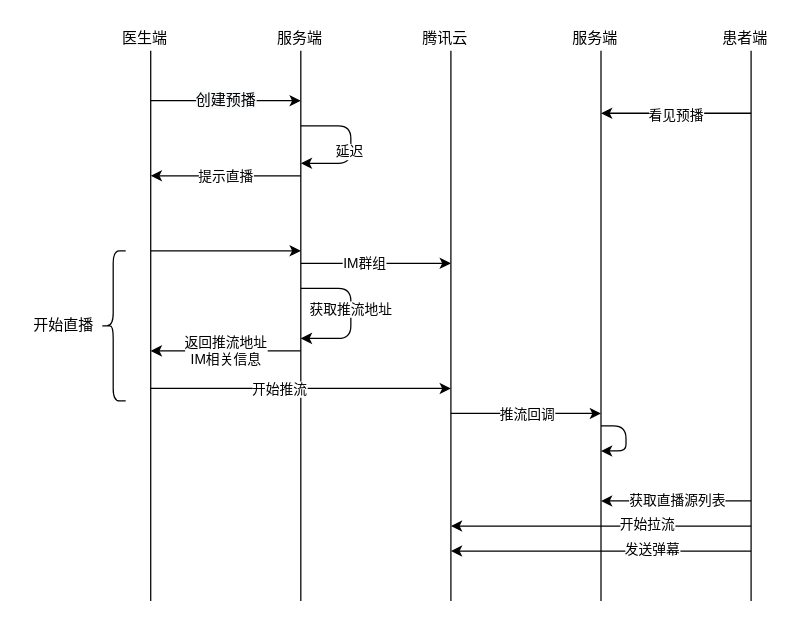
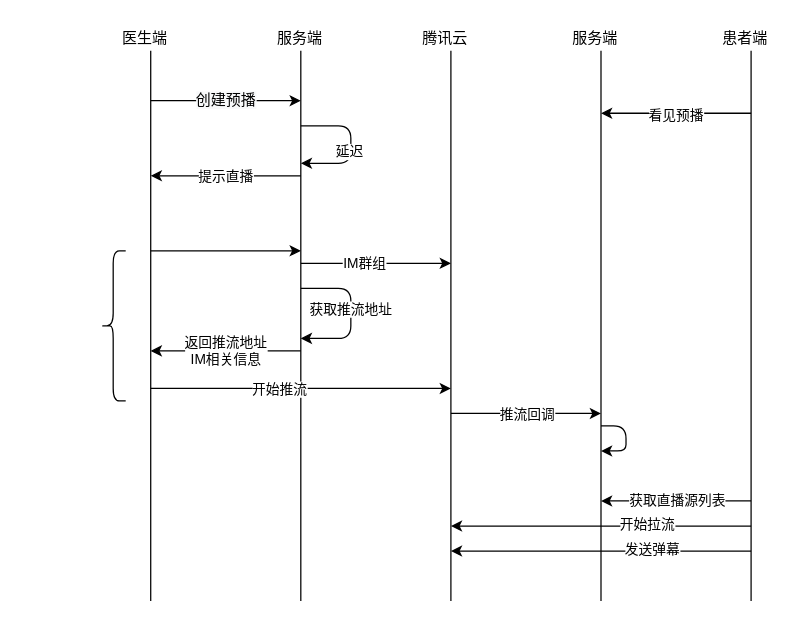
node "开始直播": removed
